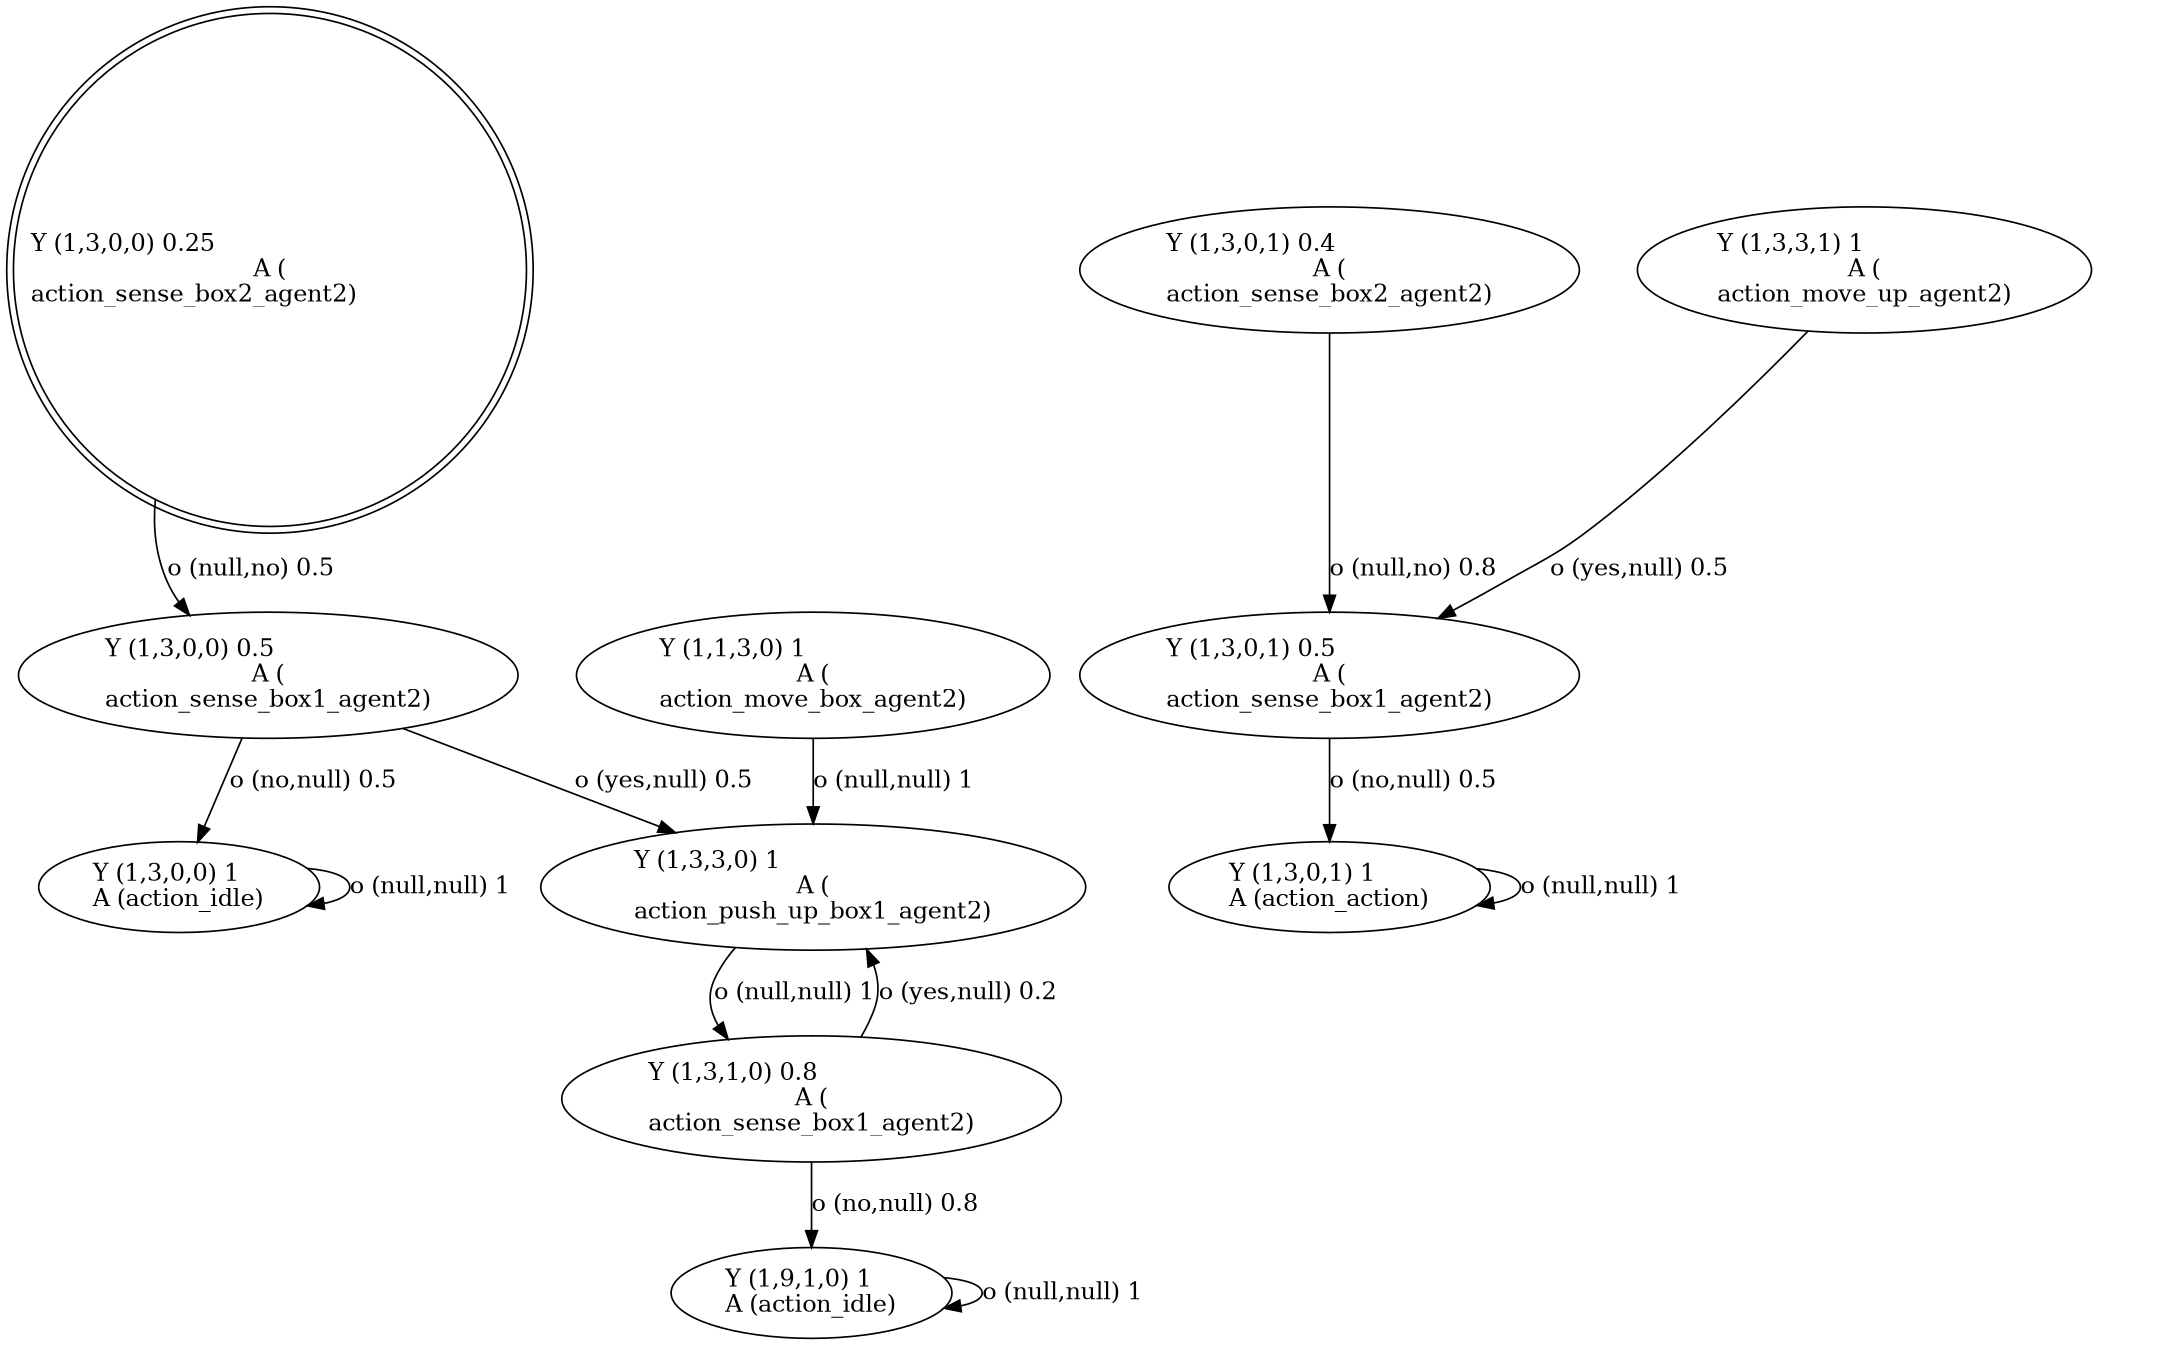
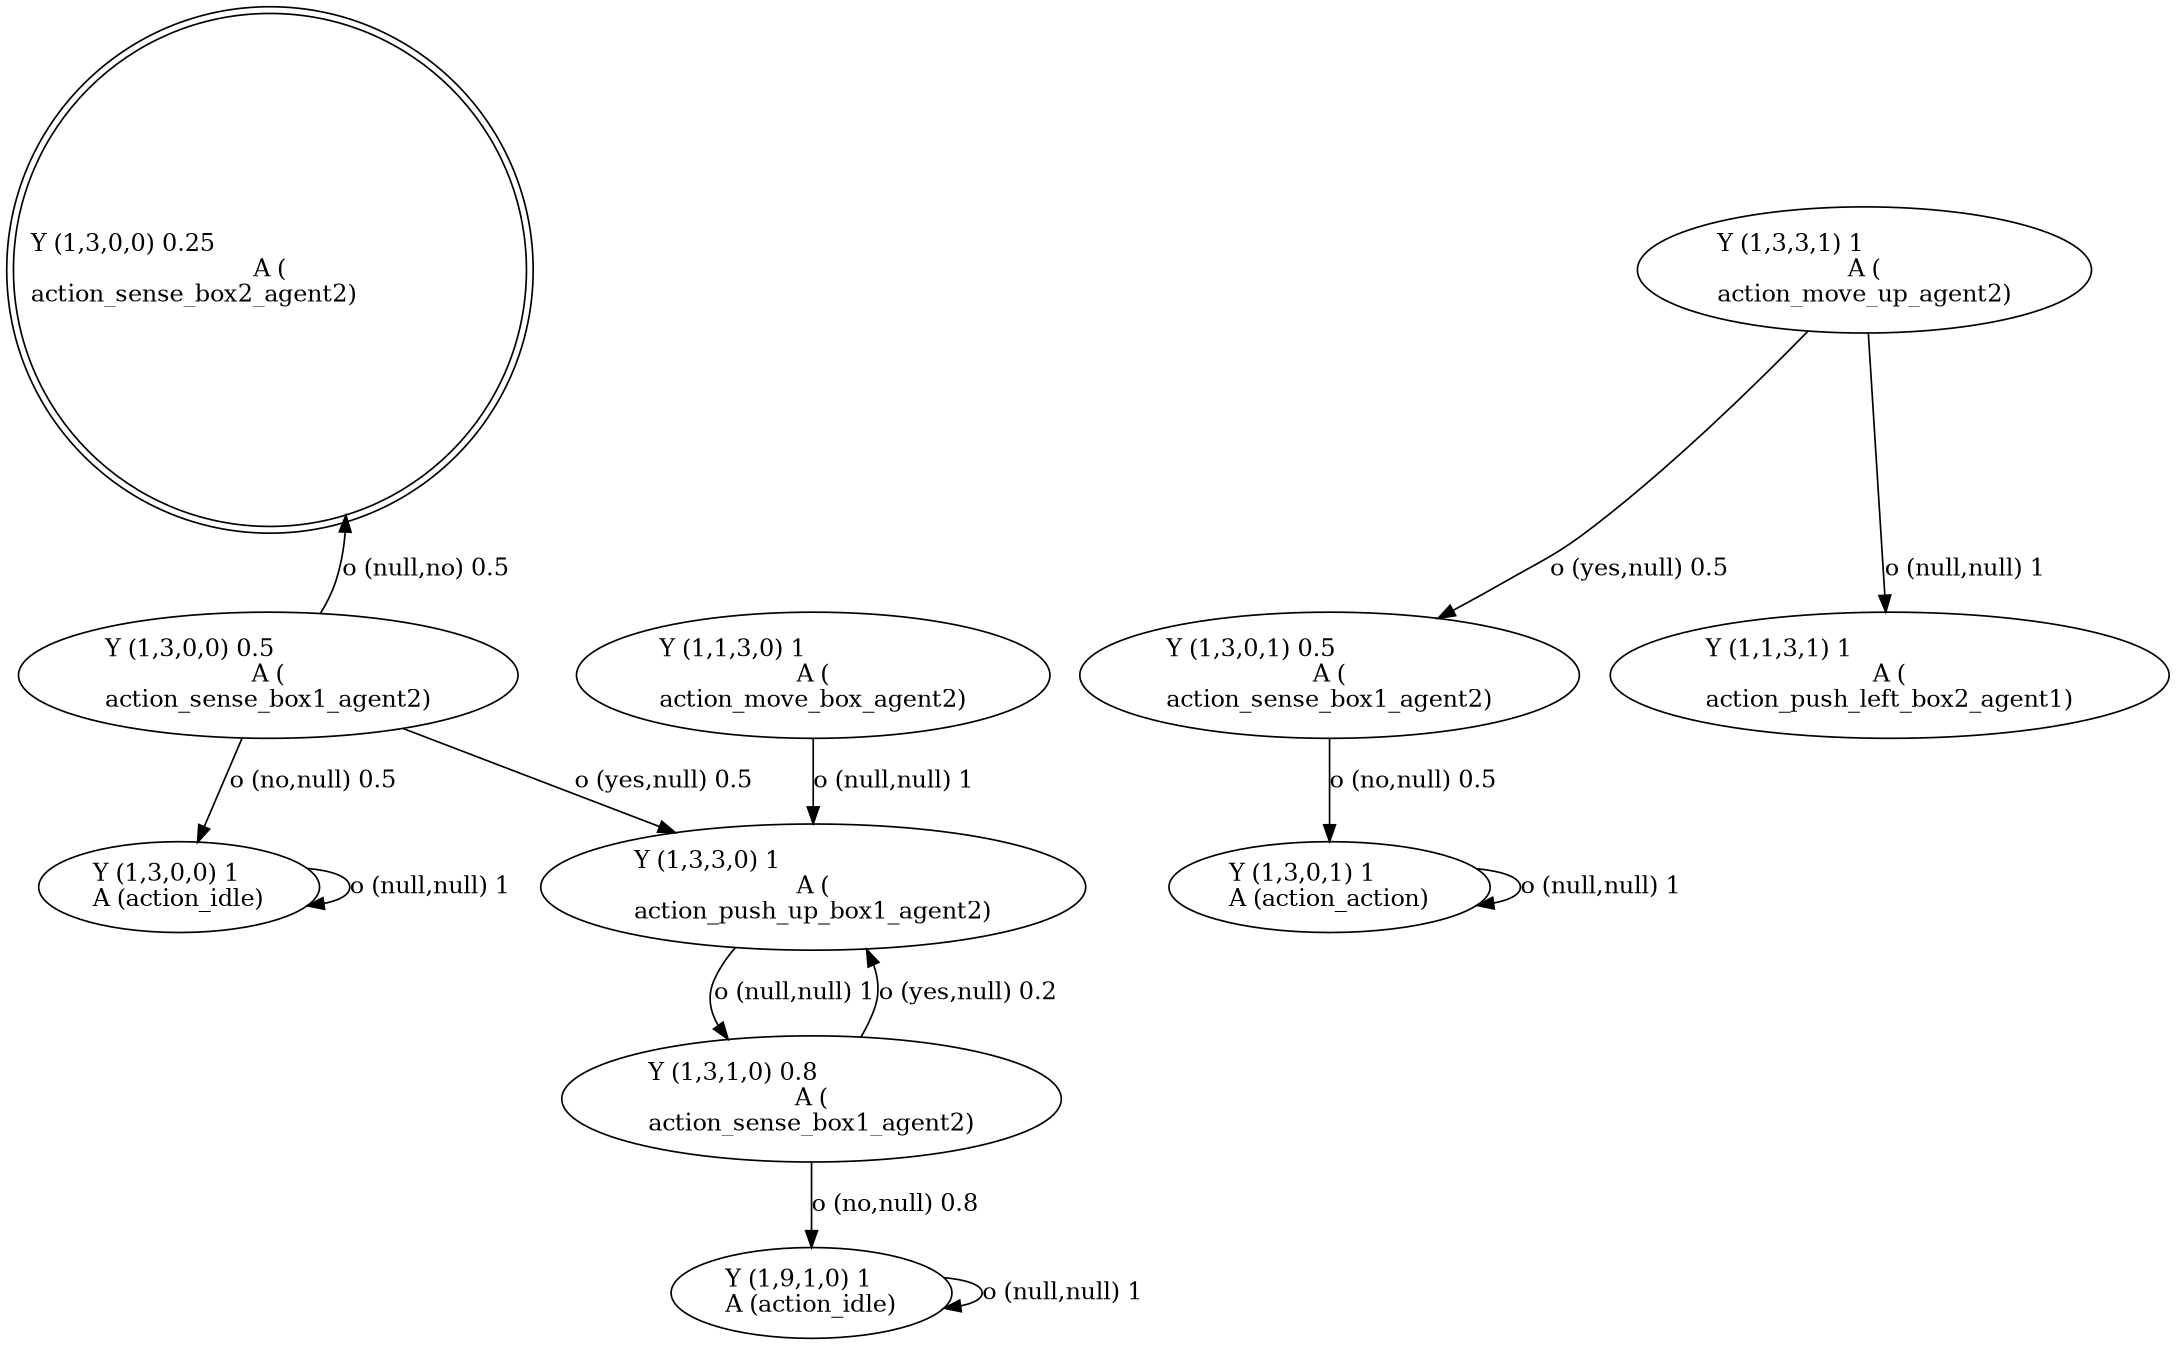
node "Y (1,3,0,1) 0.4 A ( action_sense_box2_agent2)": removed
edge "Y (1,3,0,0) 0.25 A ( action_sense_box2_agent2)" -> "Y (1,3,0,0) 0.5 A ( action_sense_box1_agent2)": reversed
node "Y (1,1,3,1) 1 A ( action_push_left_box2_agent1)": added
